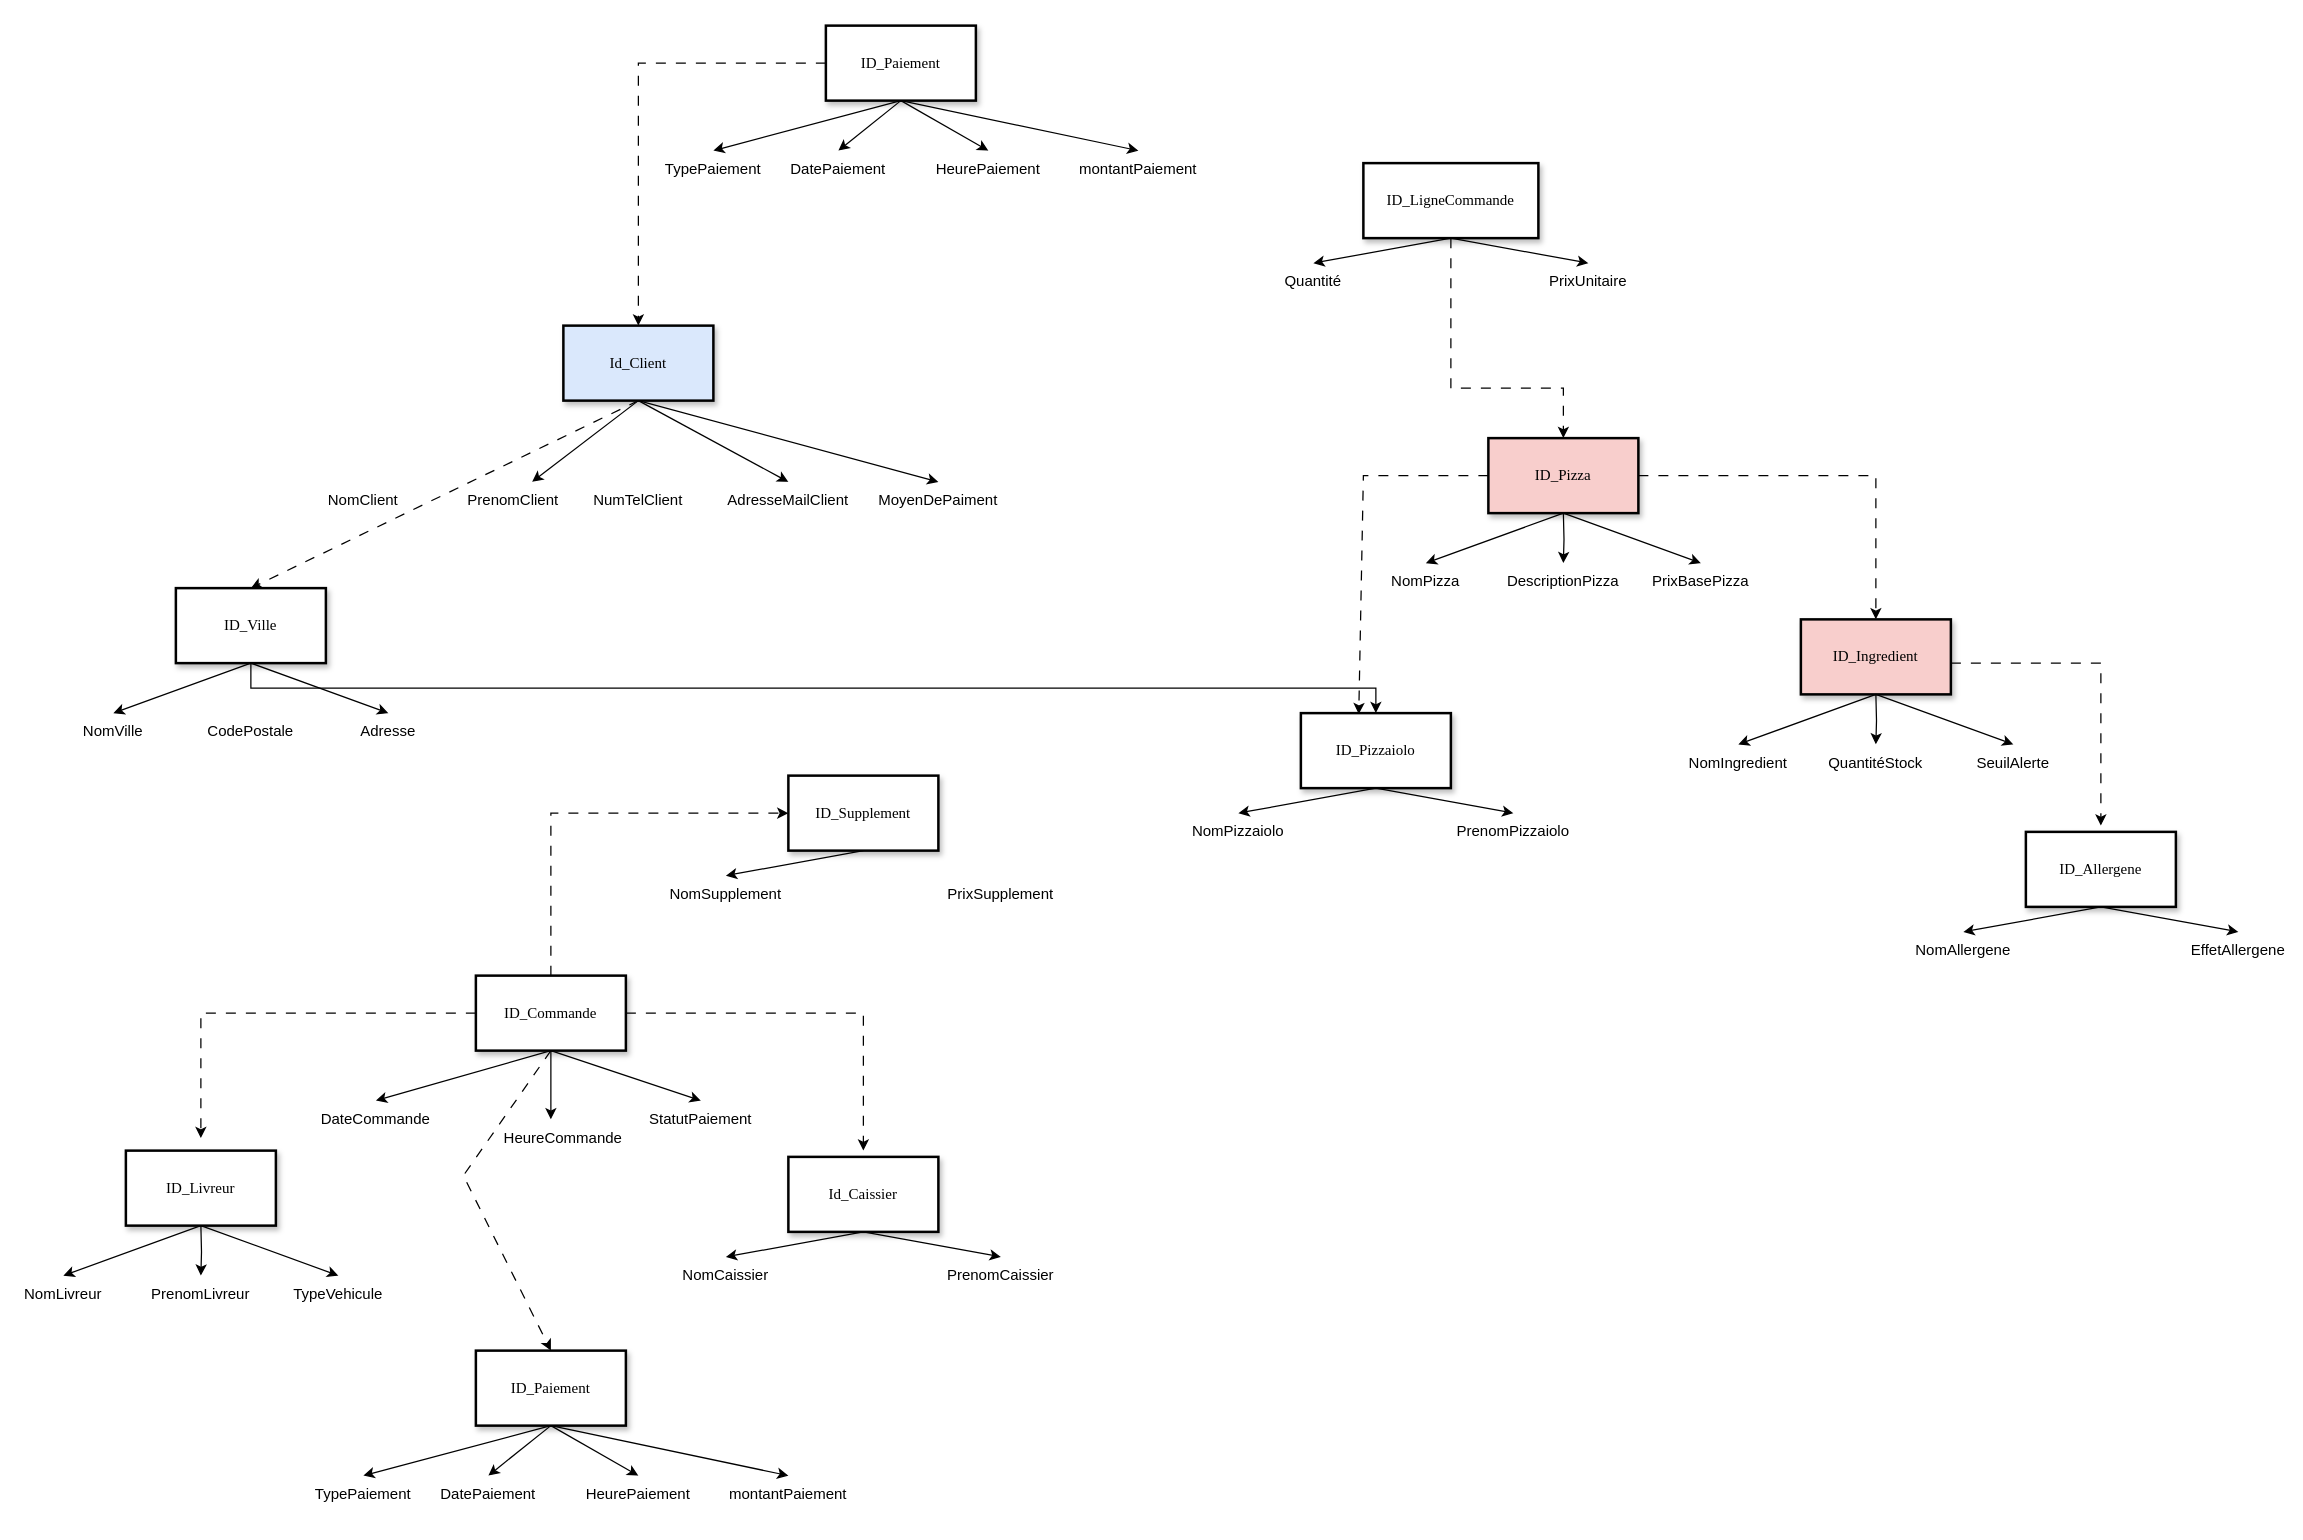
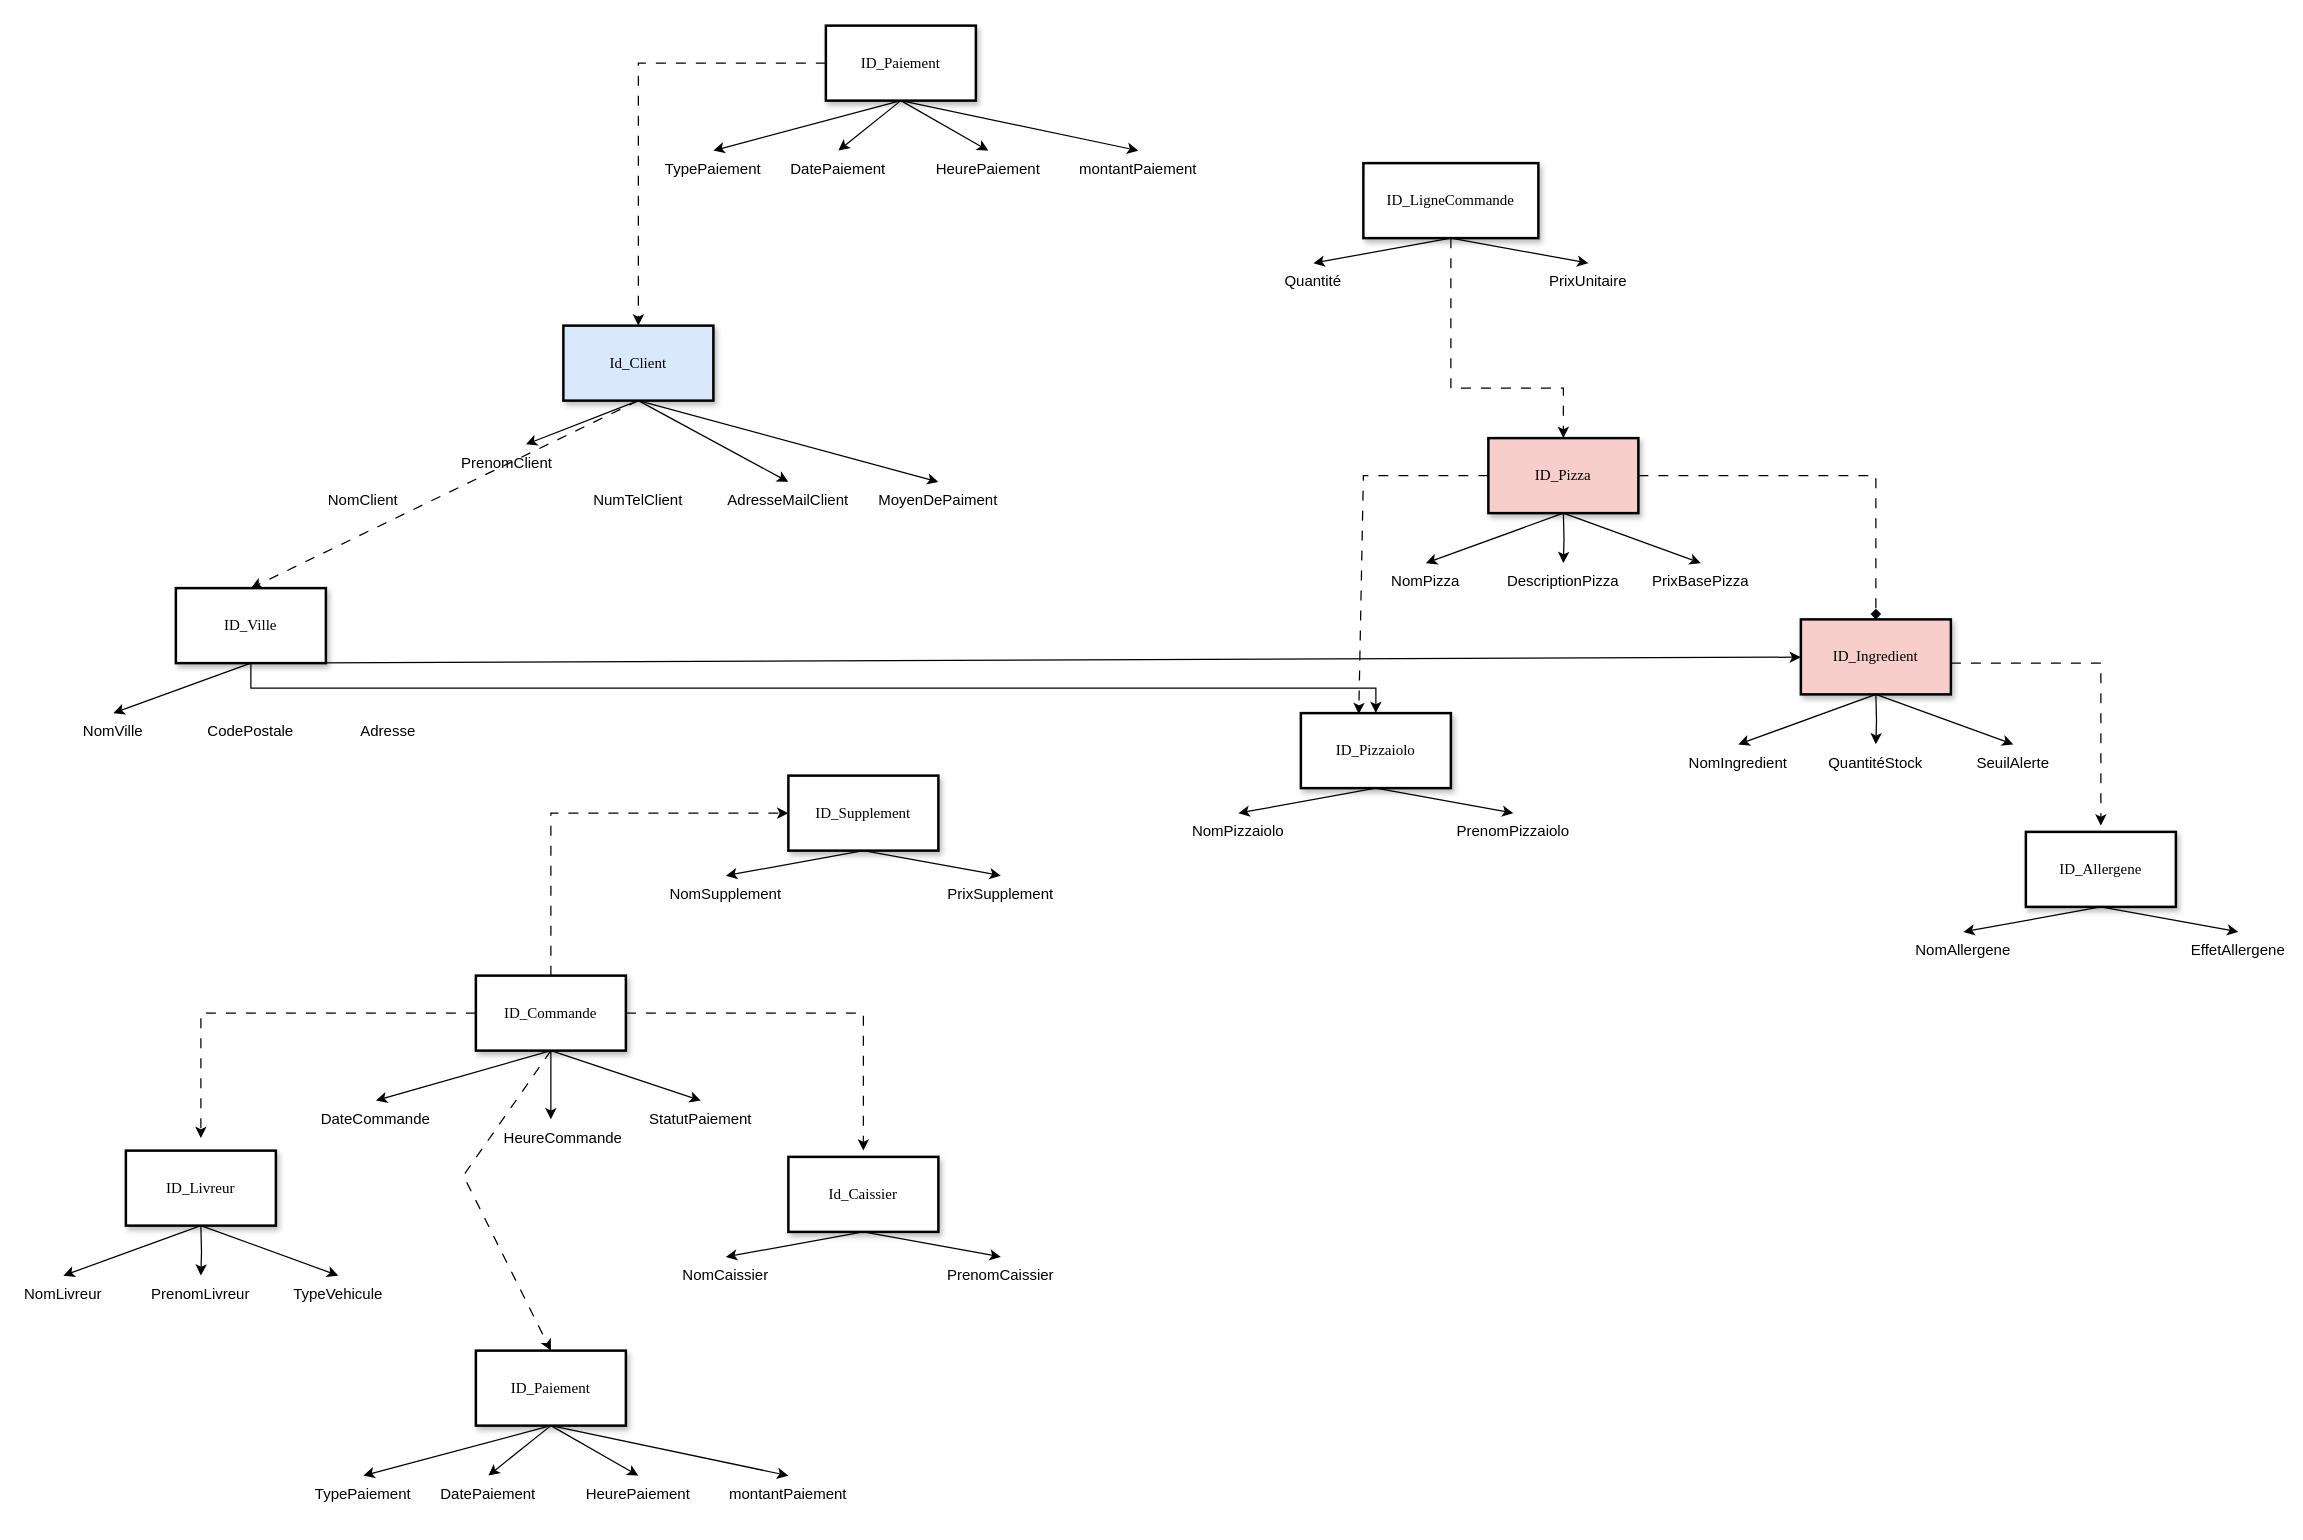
node "PrenomClient": moved (513, 501) -> (507, 463)
edge "ID_Pizza" -> "ID_Ingredient": arrowhead classic -> diamond
edge "ID_Ville" -> "Adresse": now "ID_Ville" -> "ID_Ingredient"
edge "ID_Supplement" -> "PrixSupplement": added
